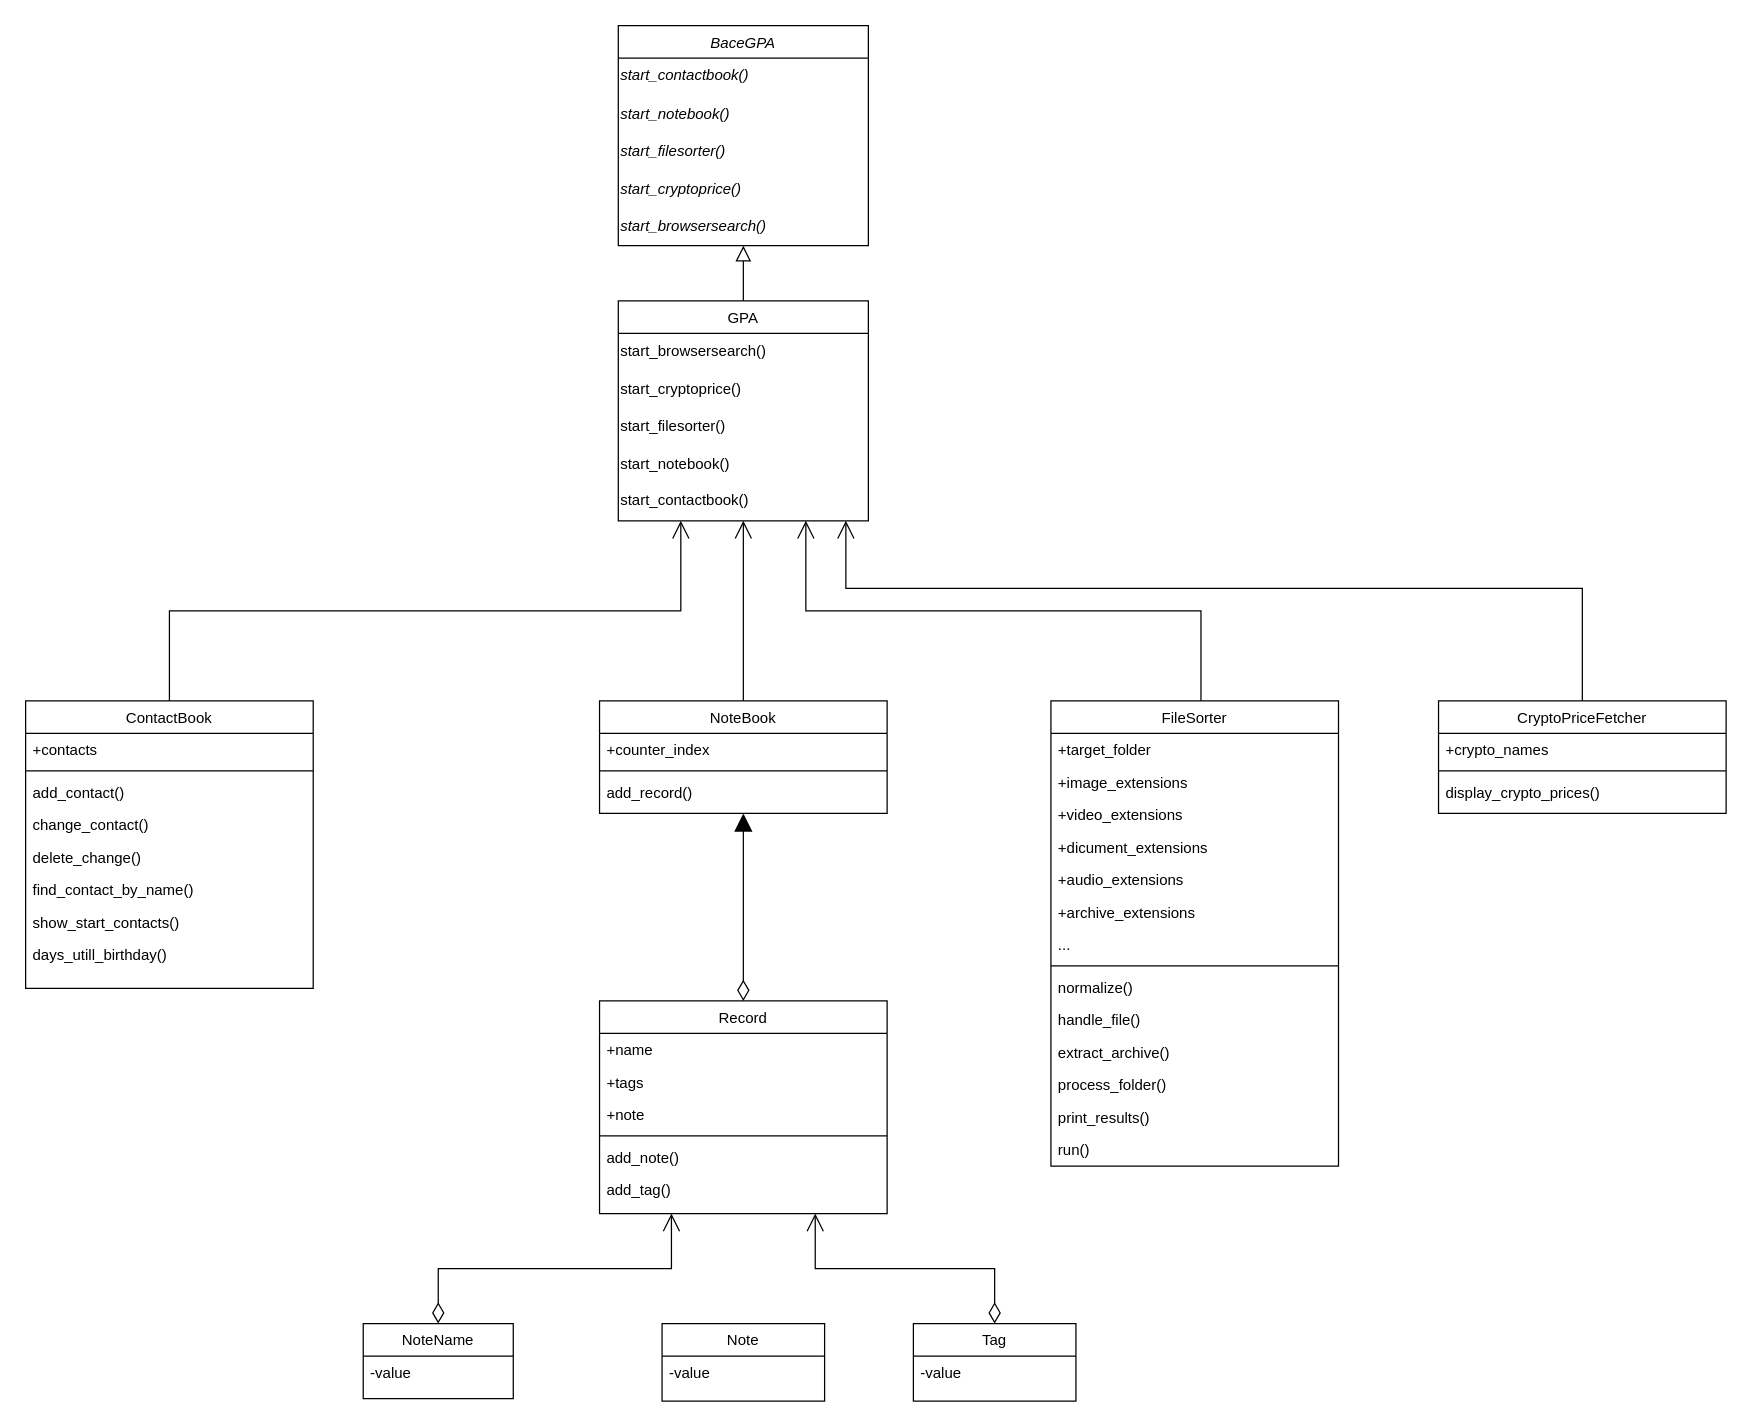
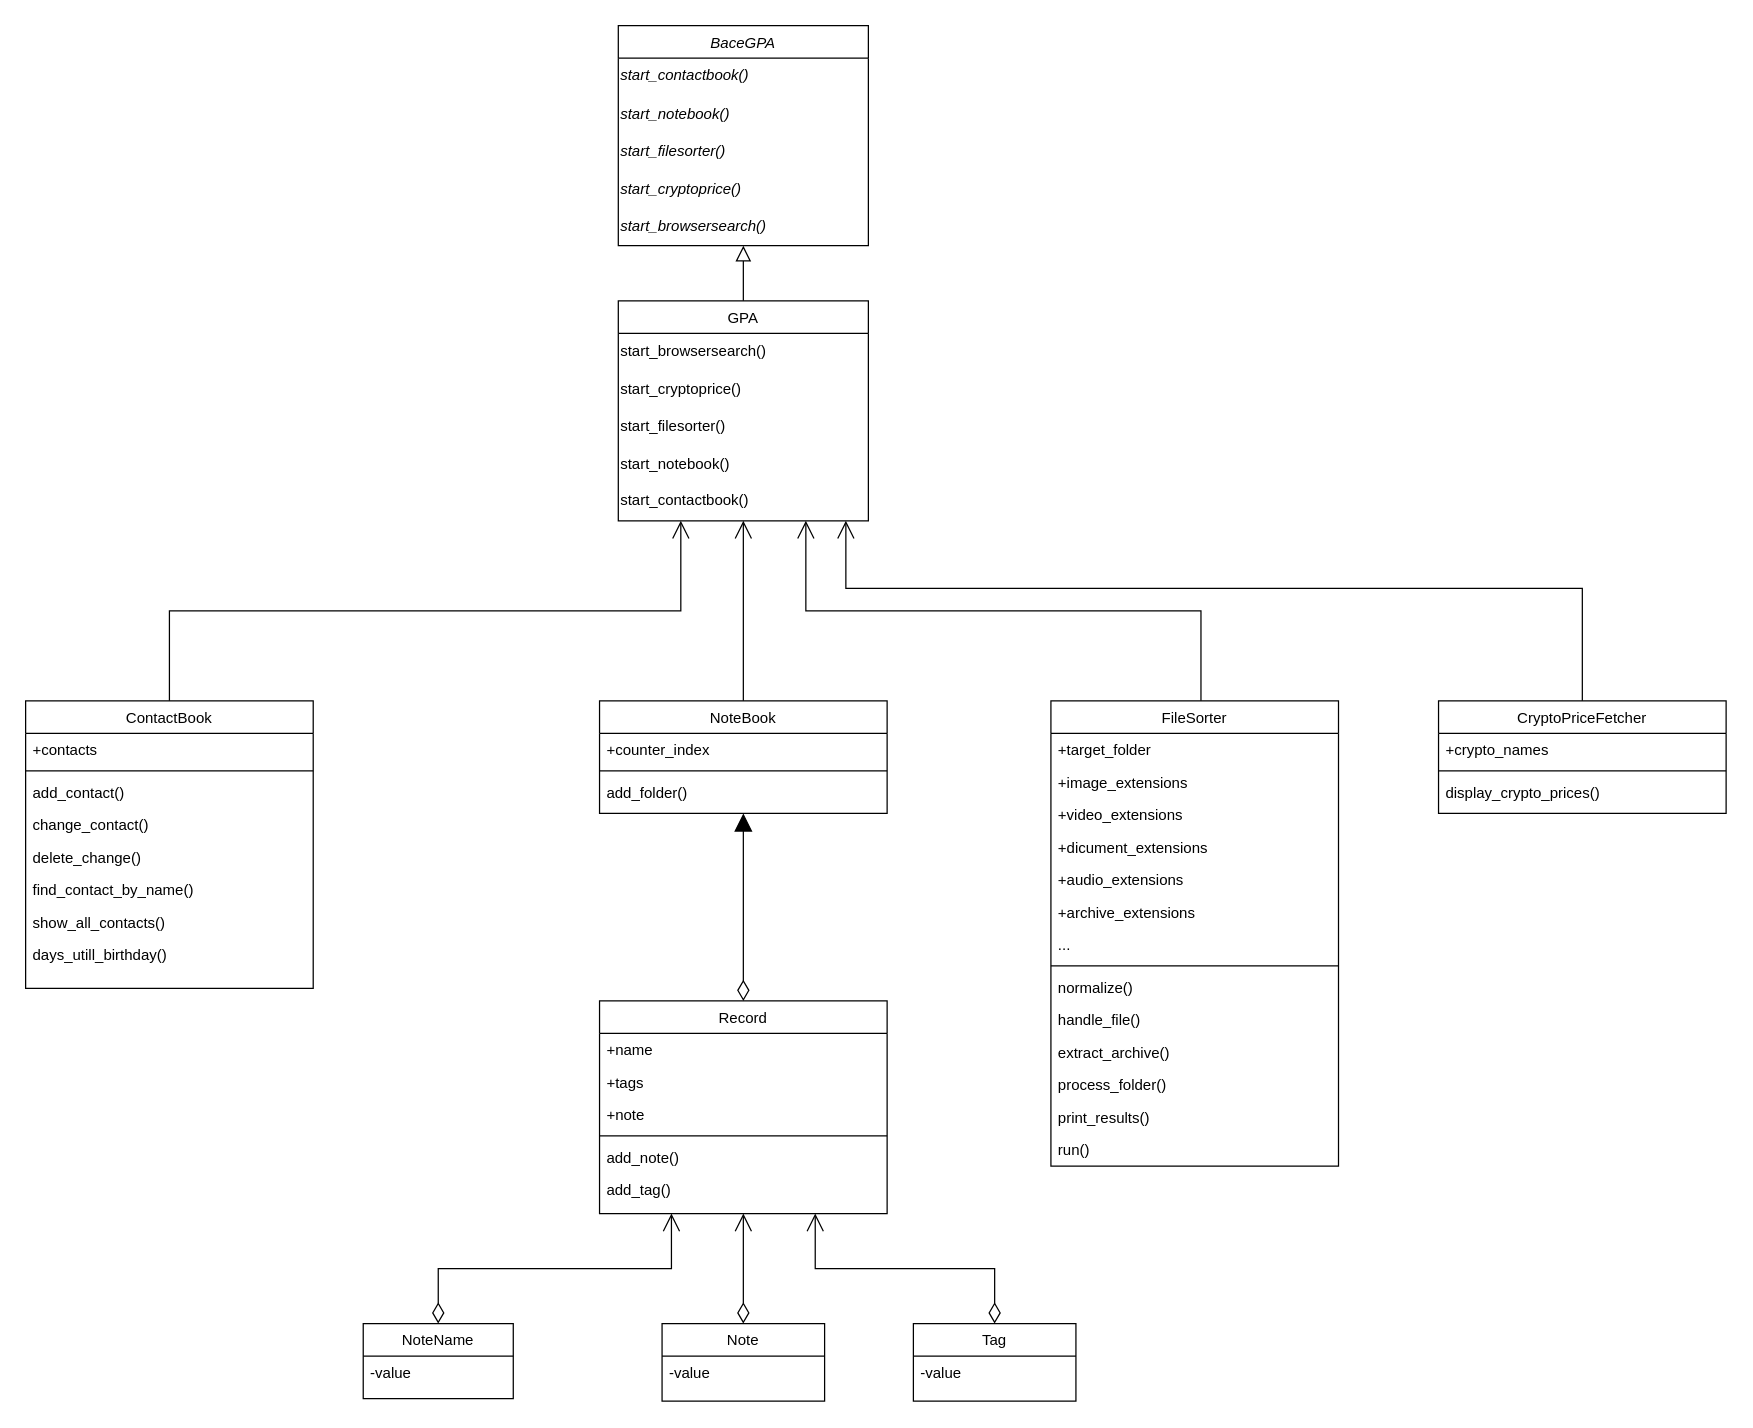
node "add_record()": label "add_record()" -> "add_folder()"
node "show_start_contacts()": label "show_start_contacts()" -> "show_all_contacts()"
edge "Record" -- "Note": added
